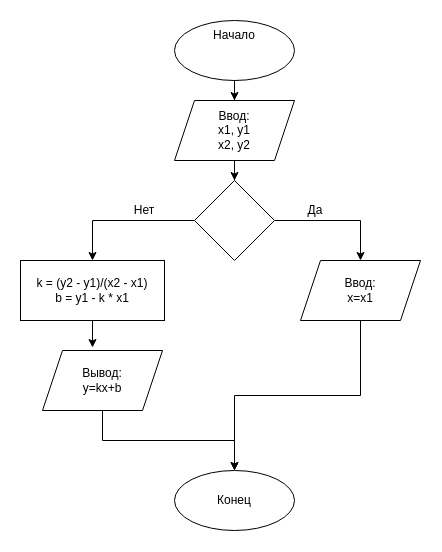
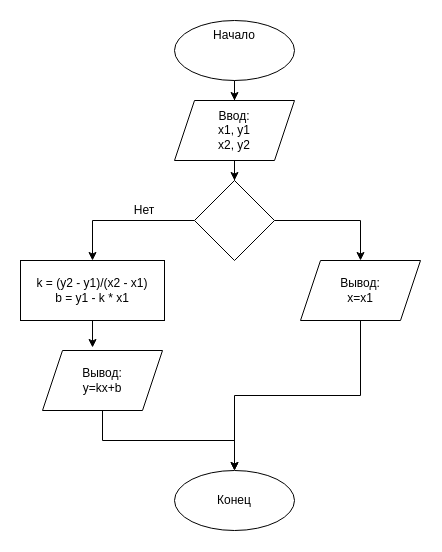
node "Да": removed
node "Ввод: x=x1": label "Ввод: x=x1" -> "Вывод: x=x1"
